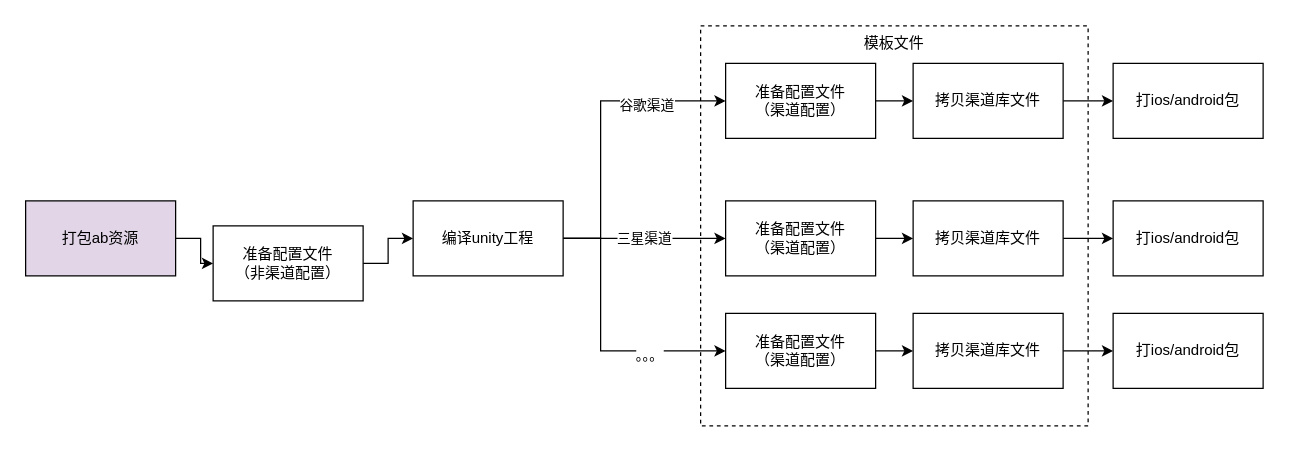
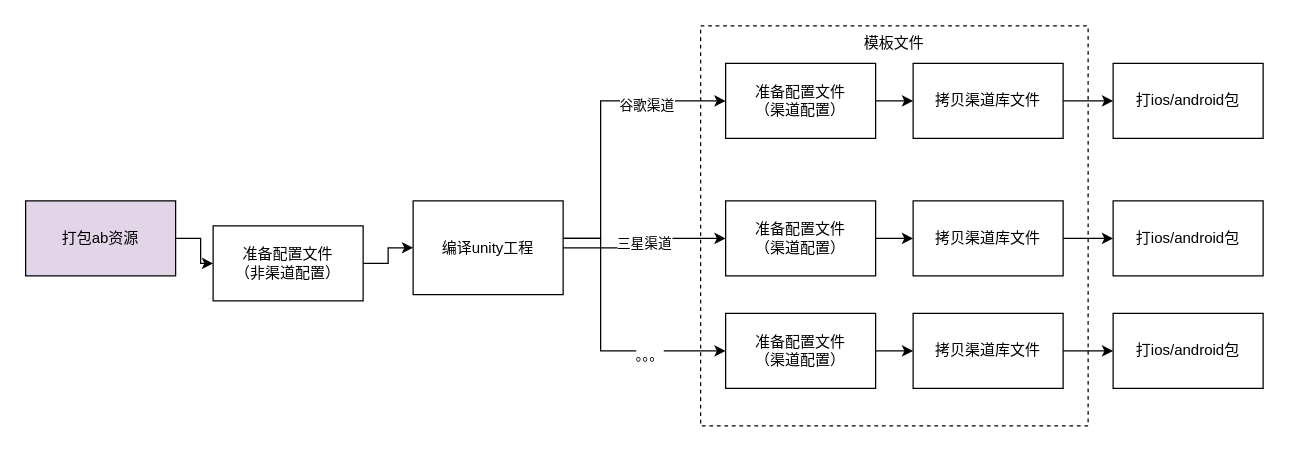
node "编译unity工程": size 150x75 -> 150x94
